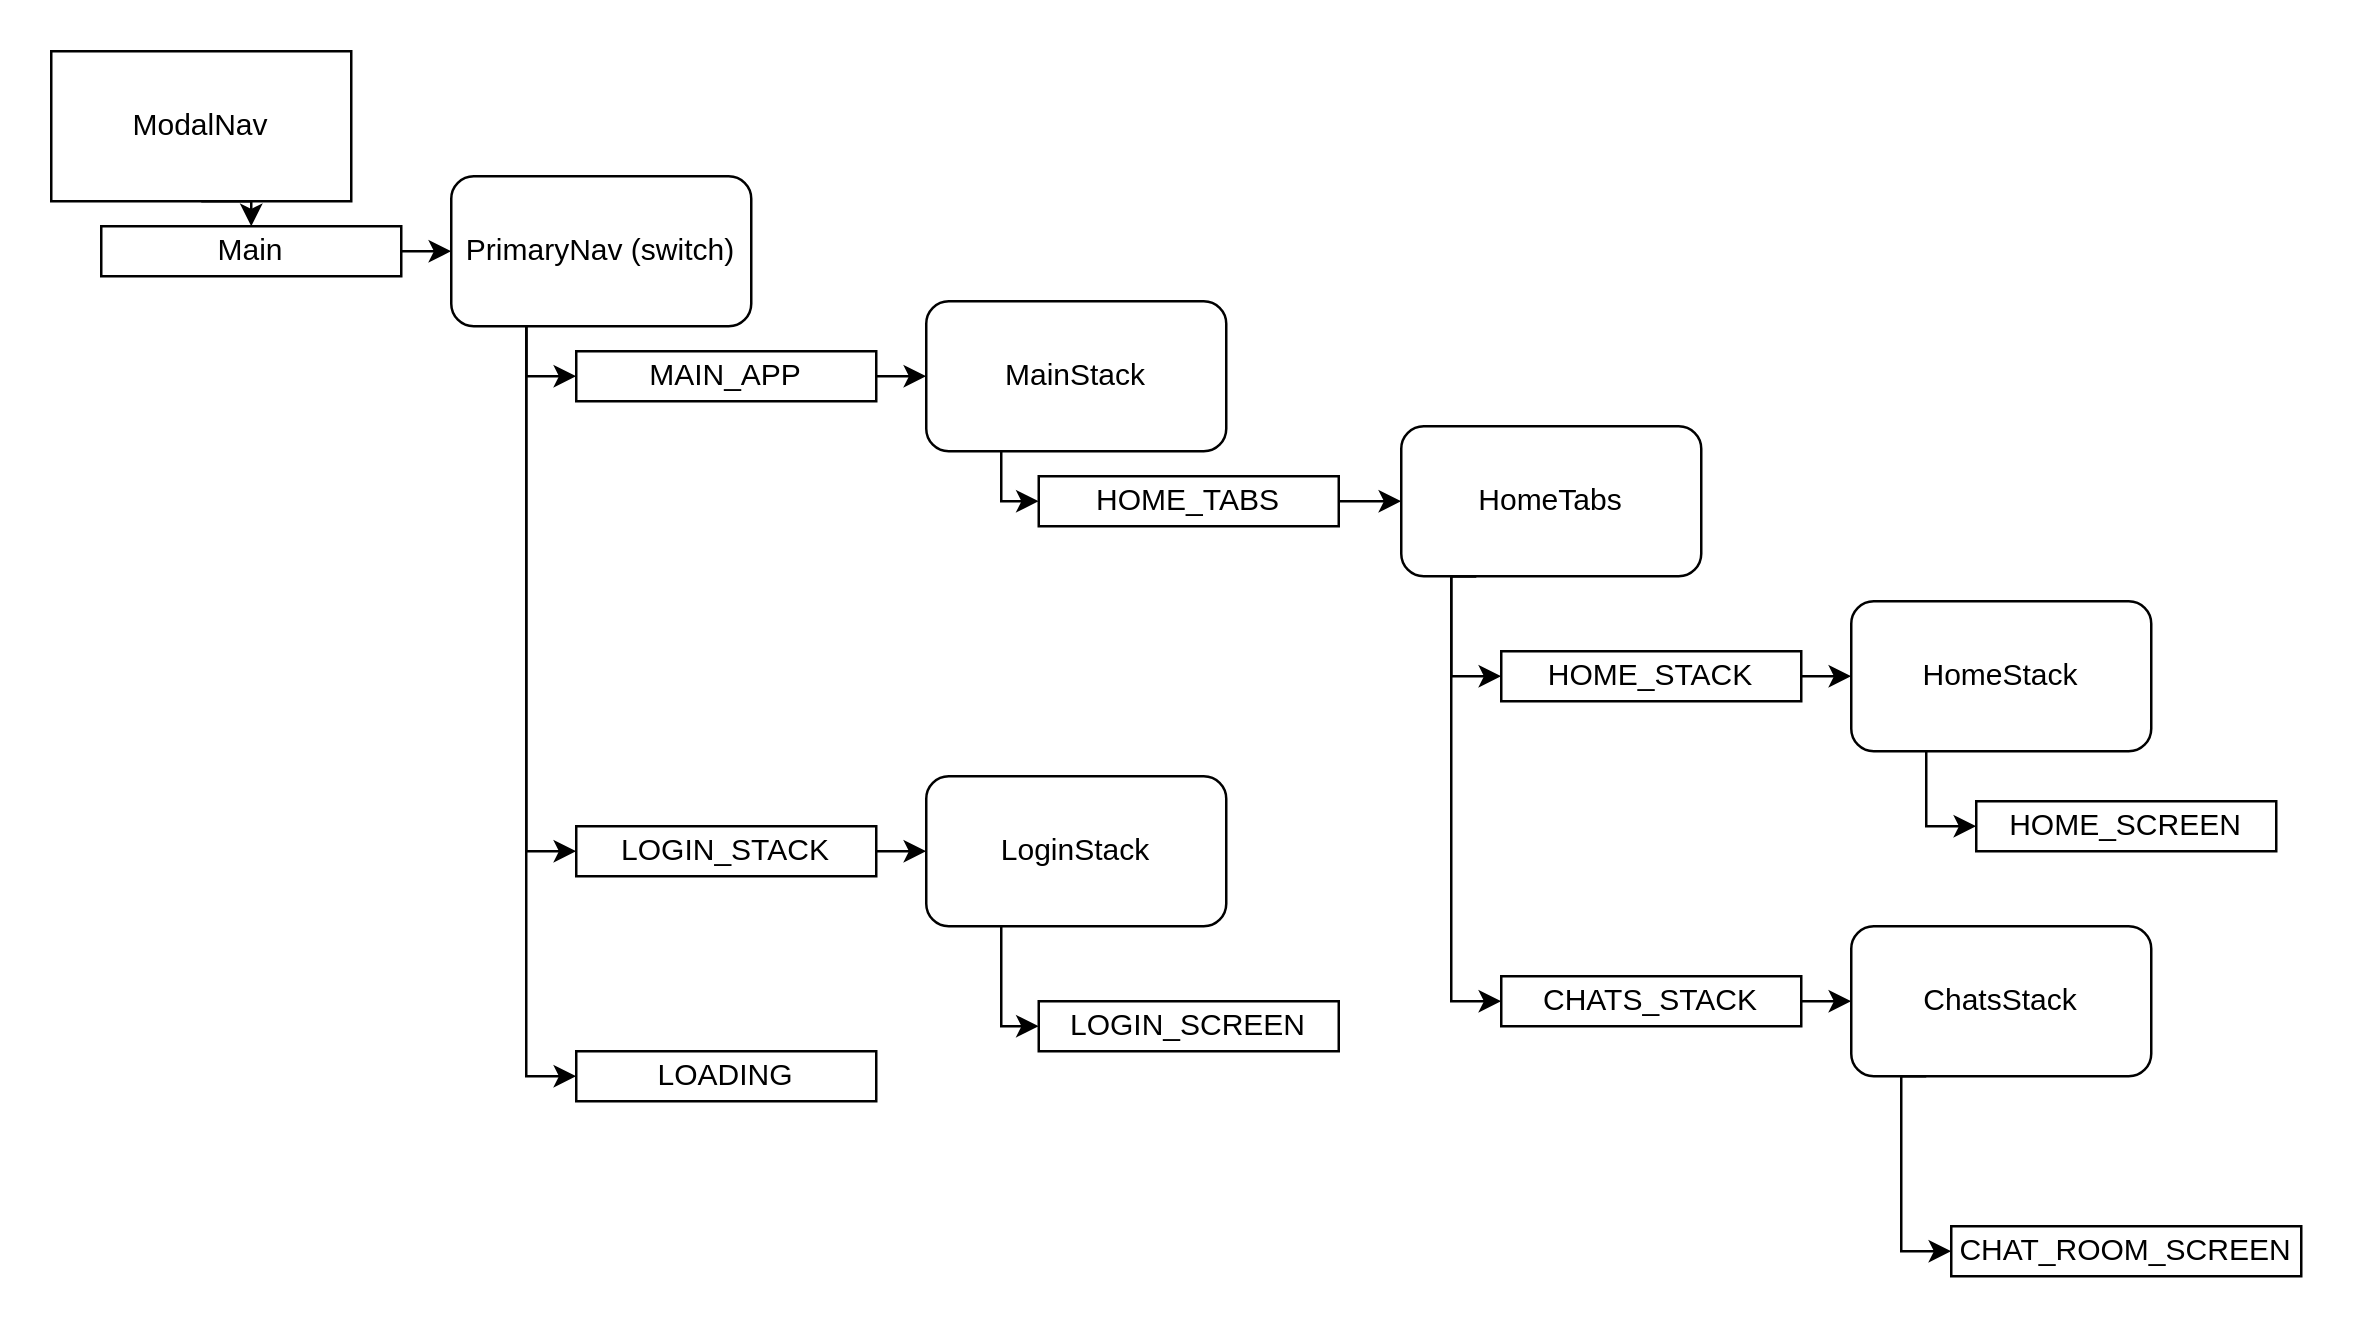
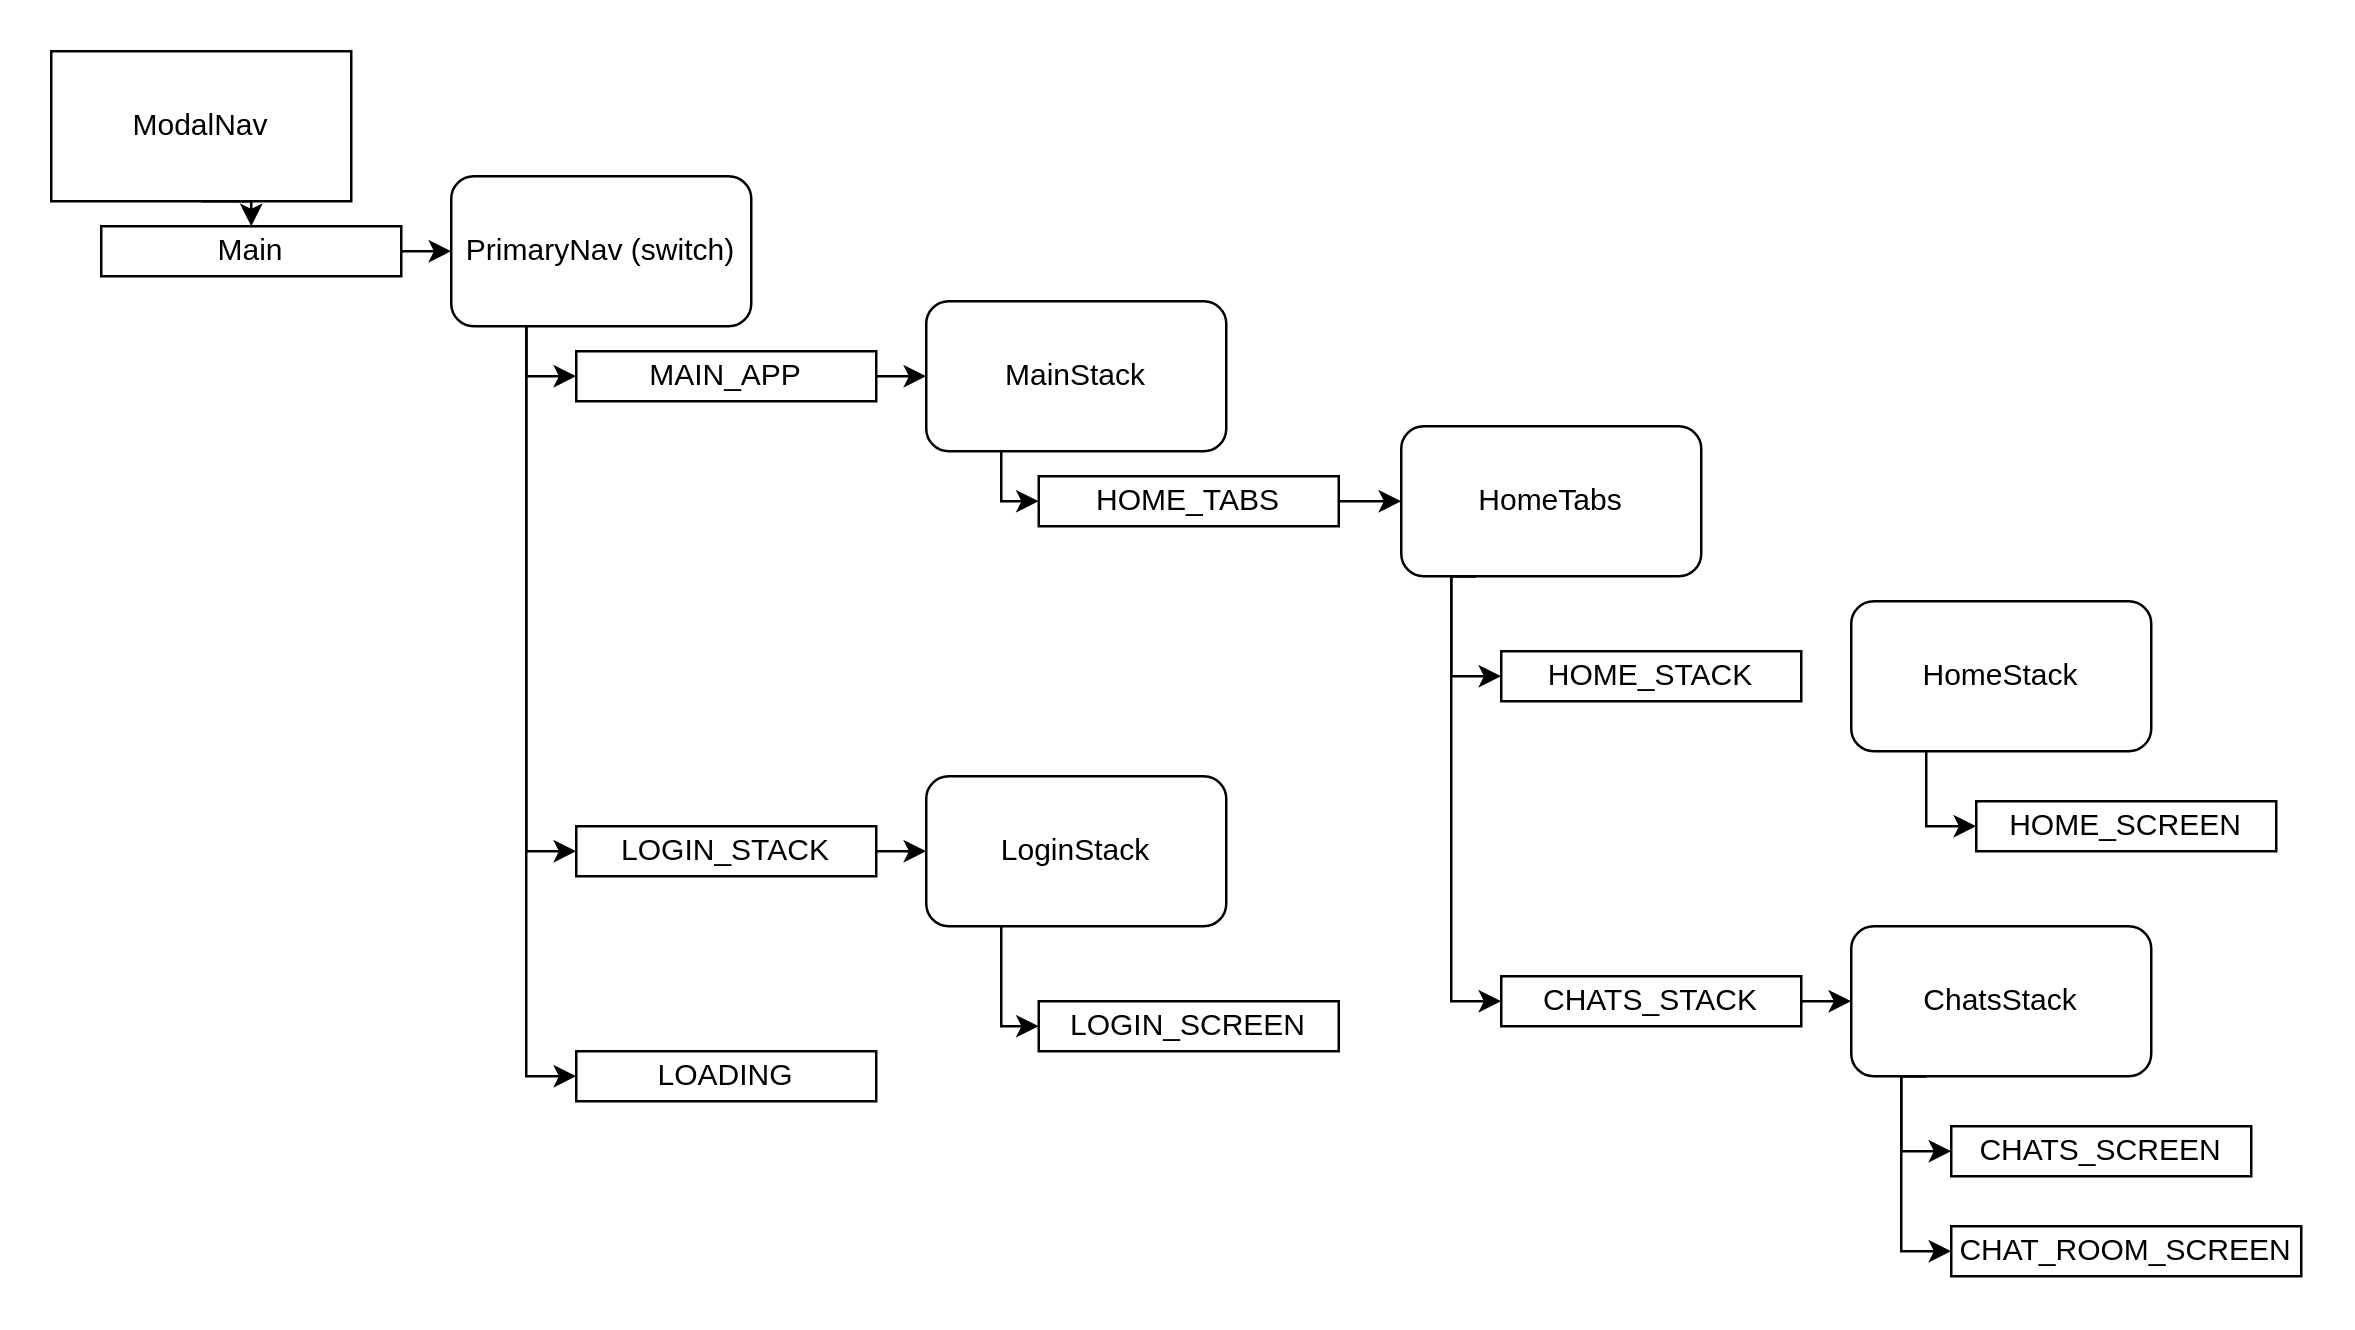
edge "HOME_STACK" -> "HomeStack": removed
edge "ChatsStack" -> "CHATS_SCREEN": added
node "CHATS_SCREEN": added
